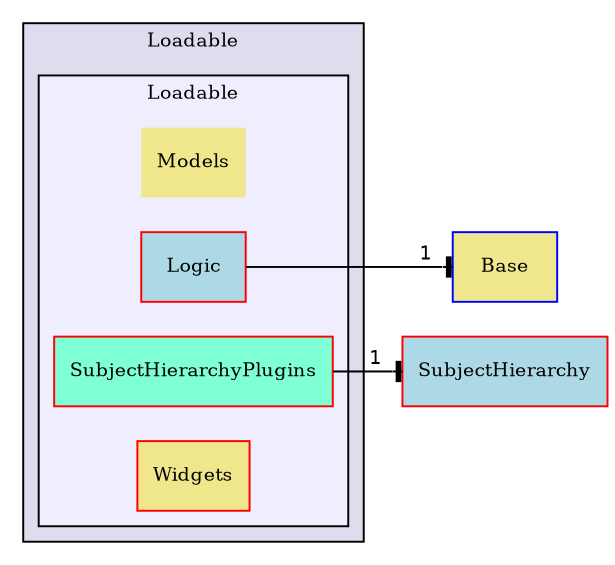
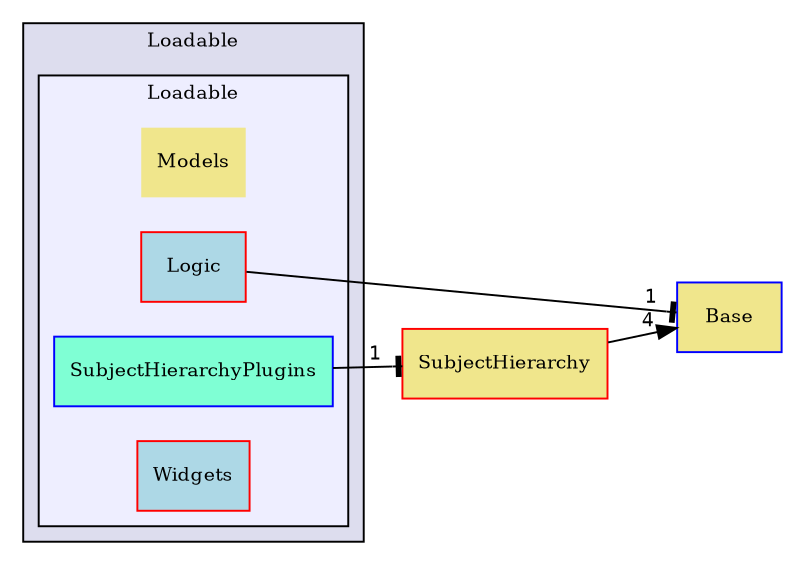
edge "SubjectHierarchy" -> "Base": added
node "SubjectHierarchyPlugins": color red -> blue
node "SubjectHierarchy": fillcolor lightblue -> khaki
node "Widgets": fillcolor khaki -> lightblue
